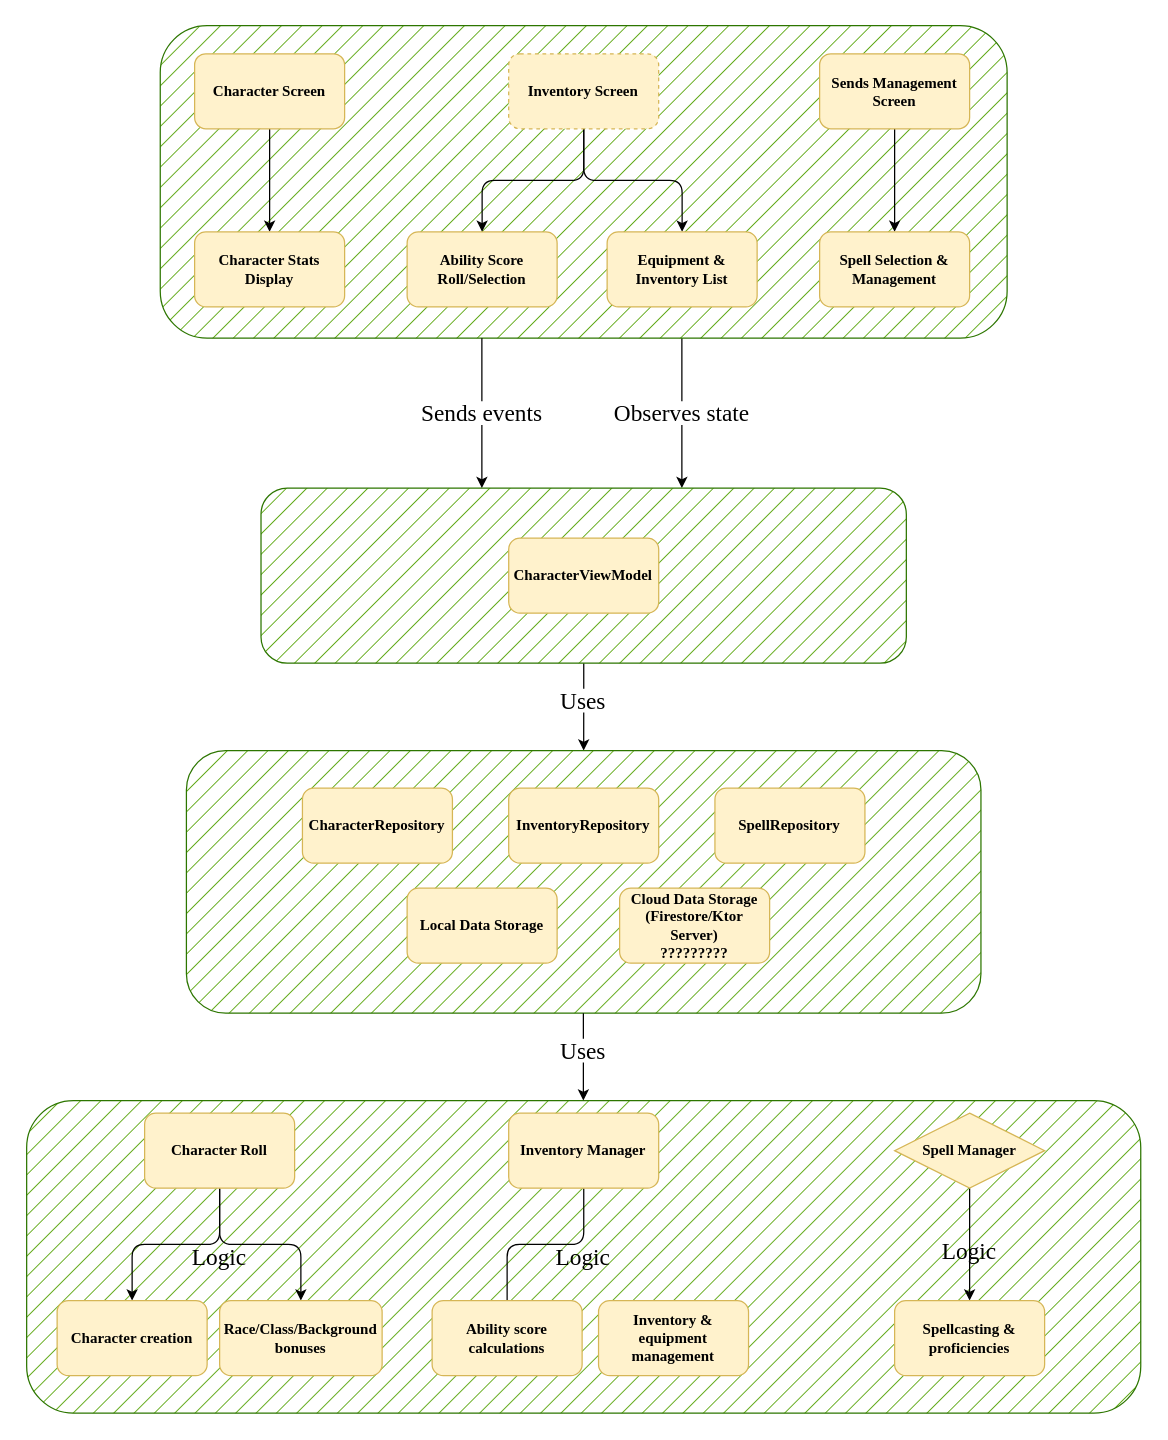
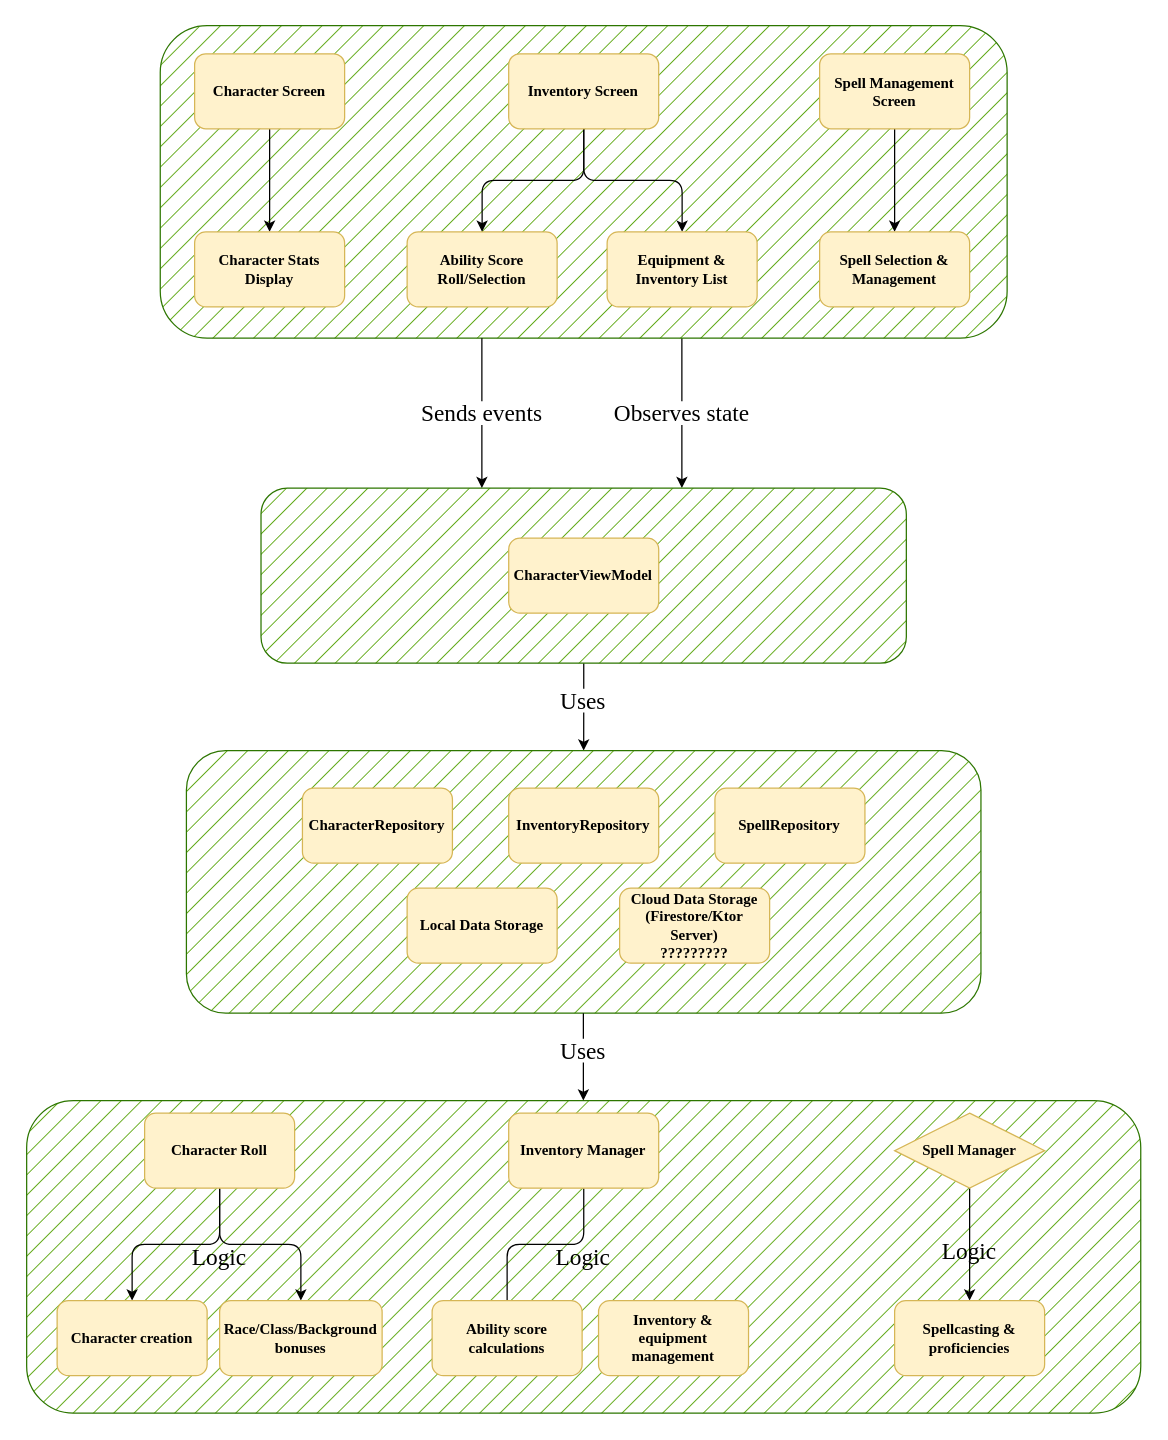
node "Inventory Screen": style dashed -> solid
node "Sends Management Screen": label "Sends Management Screen" -> "Spell Management Screen"
